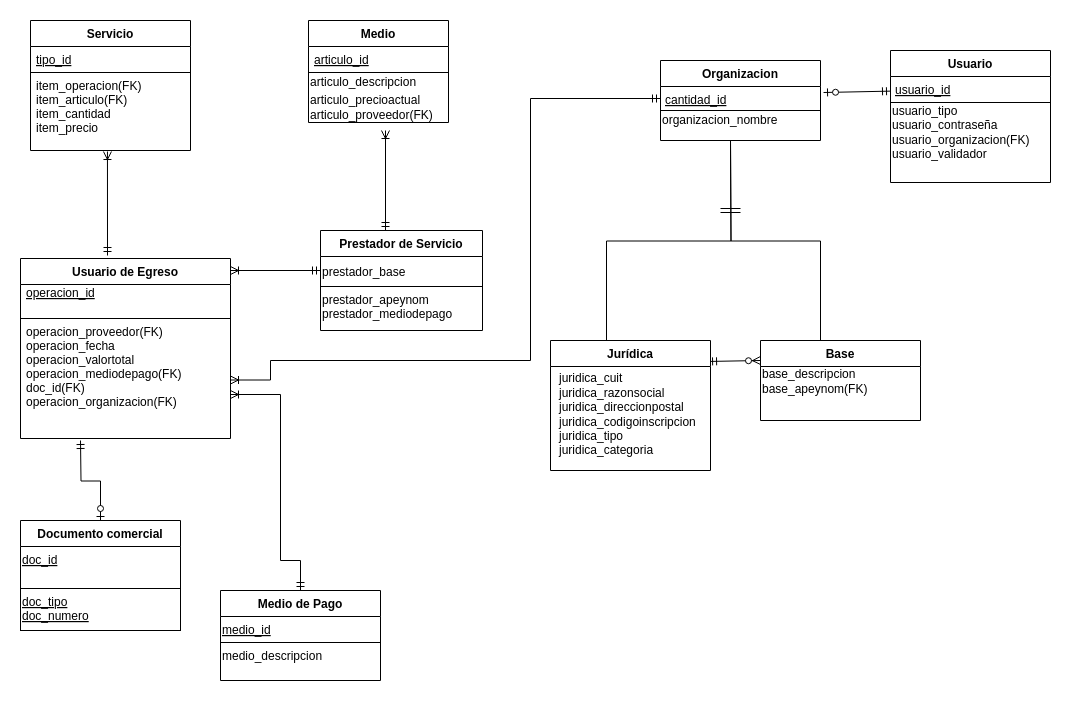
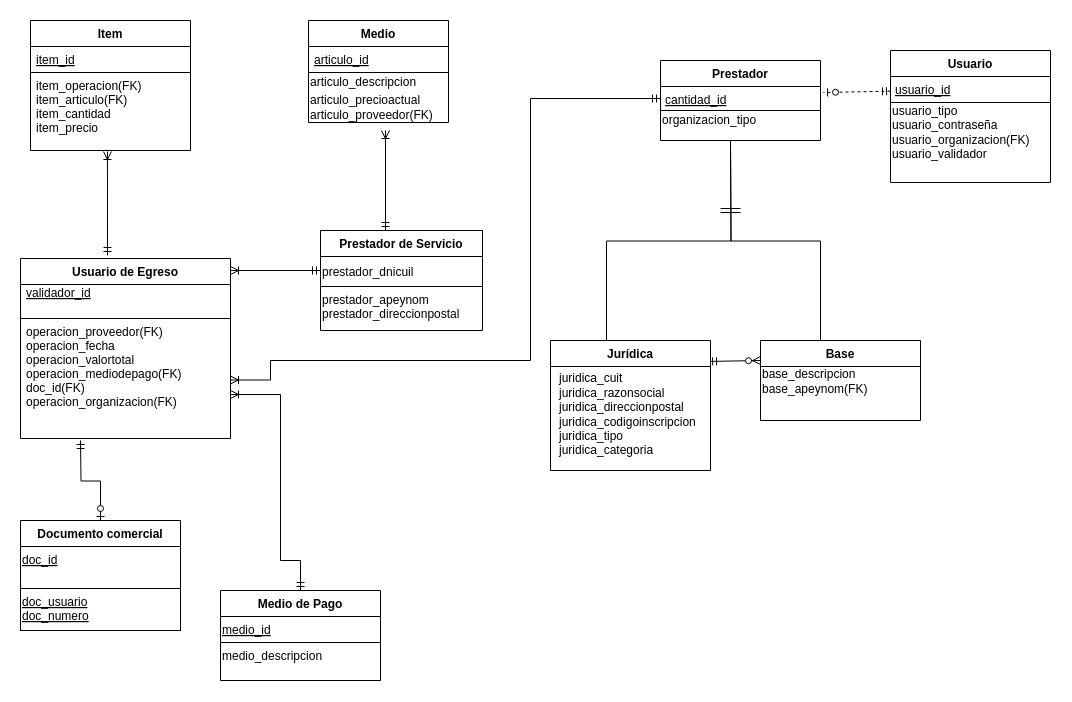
node "Servicio": label "Servicio" -> "Item"
node "tipo_id": label "tipo_id" -> "item_id"
node "Organizacion": label "Organizacion" -> "Prestador"
edge "usuario_id" -- "cantidad_id": style solid -> dashed
node "organizacion_nombre": label "organizacion_nombre" -> "organizacion_tipo"
node "prestador_base": label "prestador_base" -> "prestador_dnicuil"
node "operacion_id": label "operacion_id" -> "validador_id"
node "prestador_apeynom prestador_mediodepago": label "prestador_apeynom prestador_mediodepago" -> "prestador_apeynom prestador_direccionpostal"
node "doc_id doc_tipo doc_numero": label "doc_id doc_tipo doc_numero" -> "doc_id doc_usuario doc_numero"
